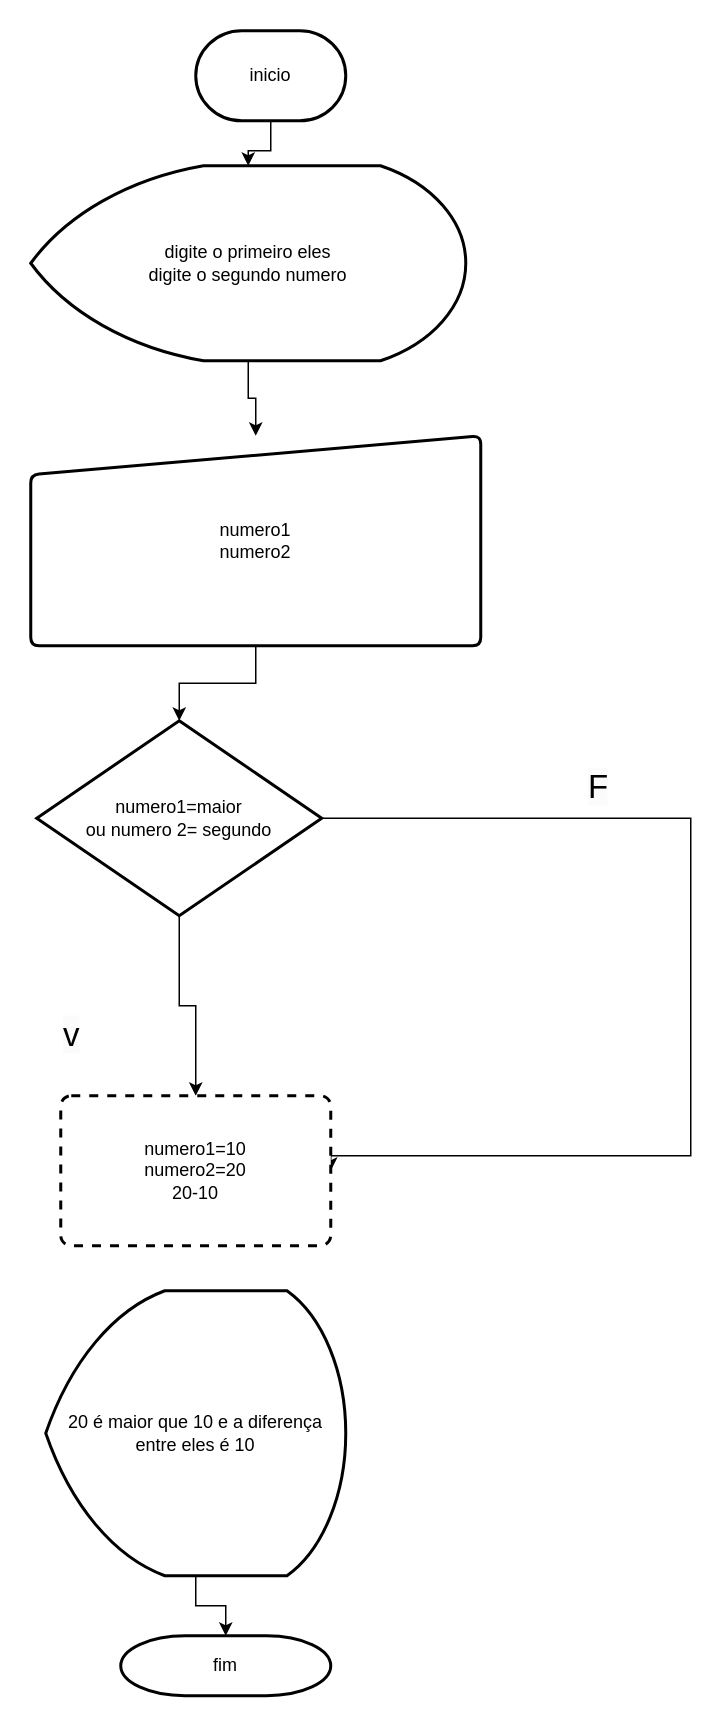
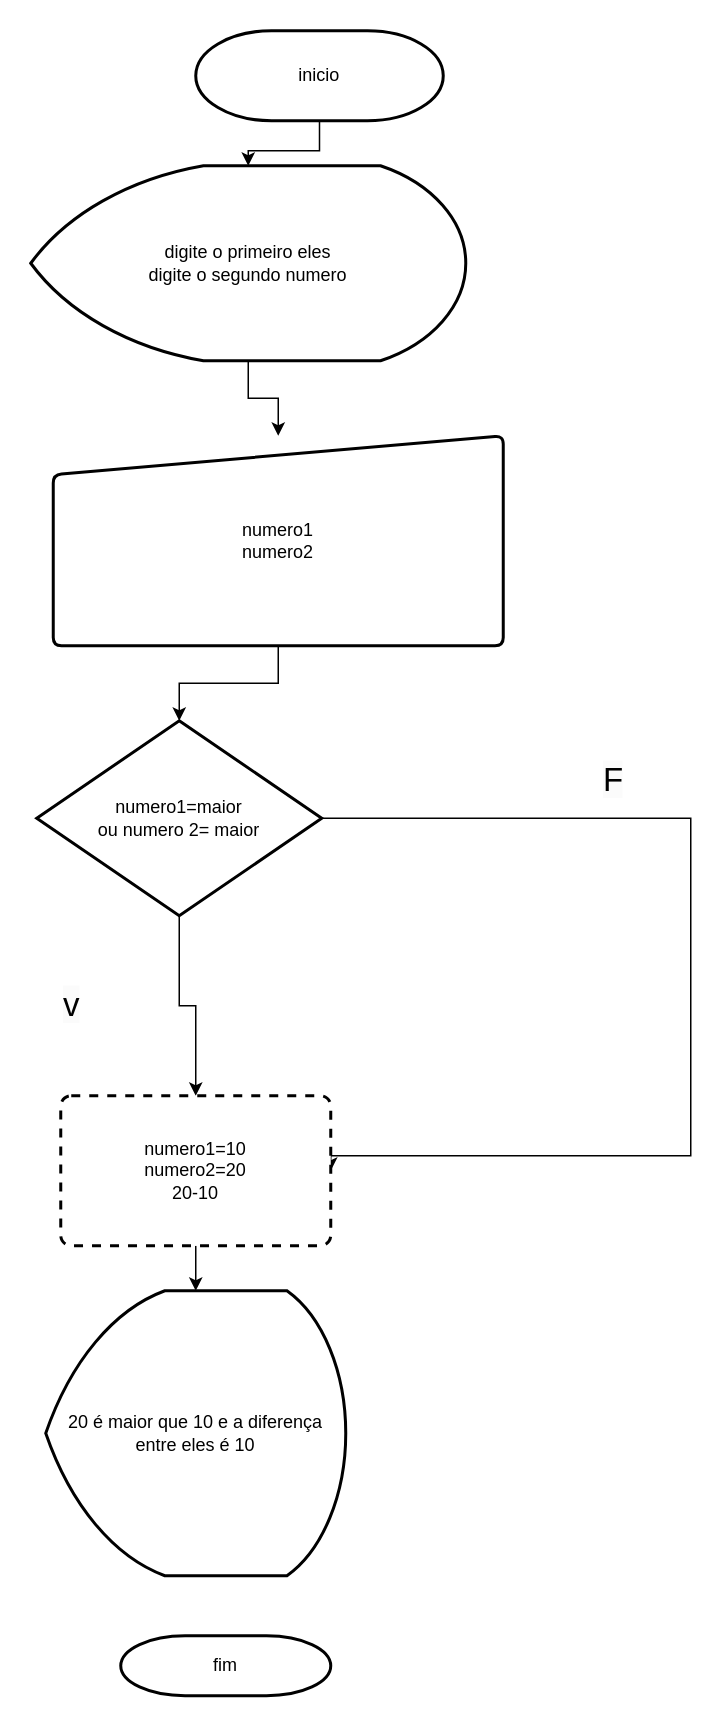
node "inicio": size 150x90 -> 248x90
node "numero1 numero2": moved (256, 541) -> (278, 541)
node "F": moved (616, 788) -> (631, 781)
node "numero1=maior ou numero 2= segundo": label "numero1=maior ou numero 2= segundo" -> "numero1=maior ou numero 2= maior"
node "v": moved (91, 1036) -> (91, 1006)
edge "numero1=10 numero2=20 20-10" -> "20 é maior que 10 e a diferença entre eles é 10": added
edge "20 é maior que 10 e a diferença entre eles é 10" -> "fim": removed
